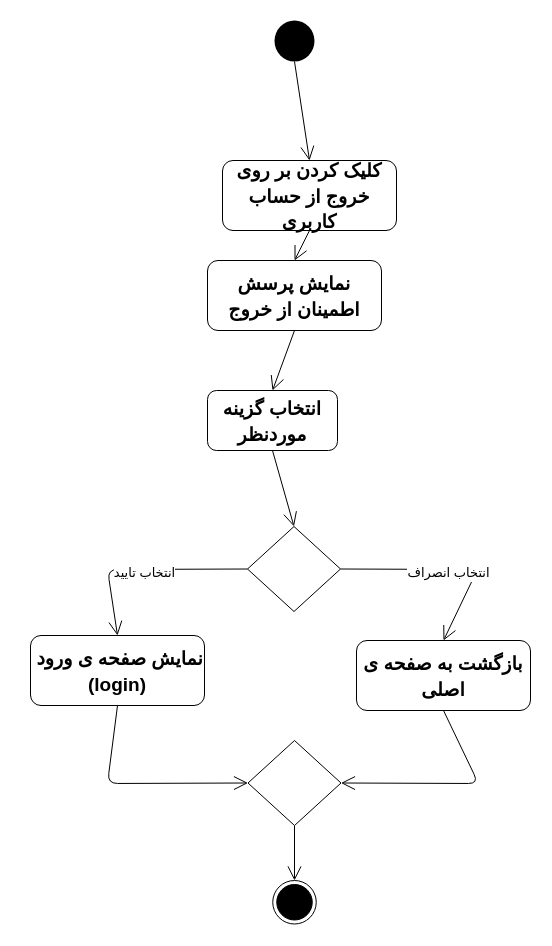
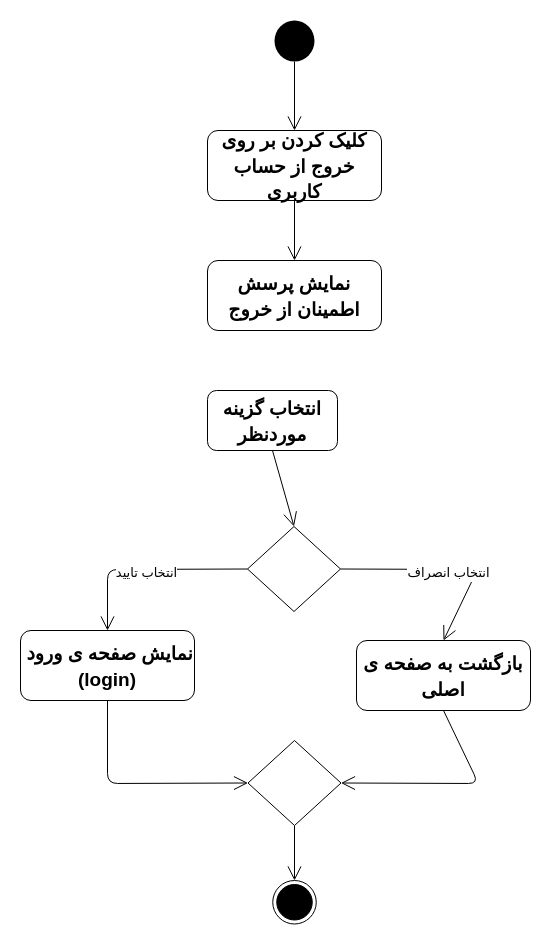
node "کلیک کردن بر روی خروج از حساب کاربری": moved (310, 196) -> (295, 166)
edge "نمایش پرسش اطمینان از خروج" -> "انتخاب گزینه موردنظر": removed
node "نمایش صفحه ی ورود (login)": moved (118, 671) -> (108, 666)
